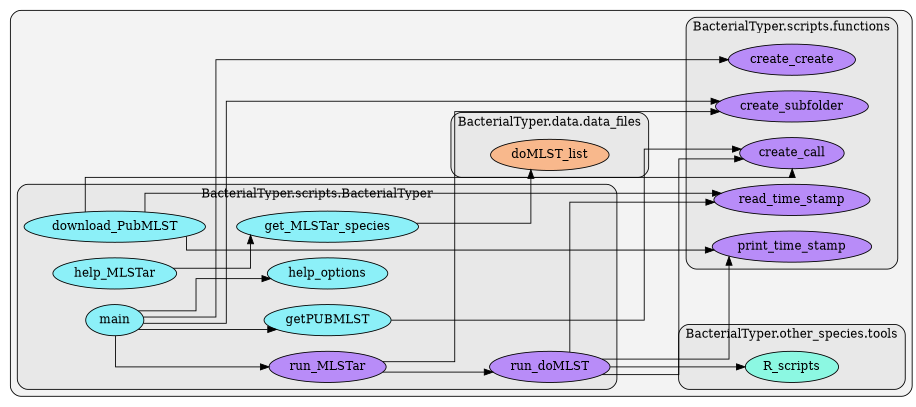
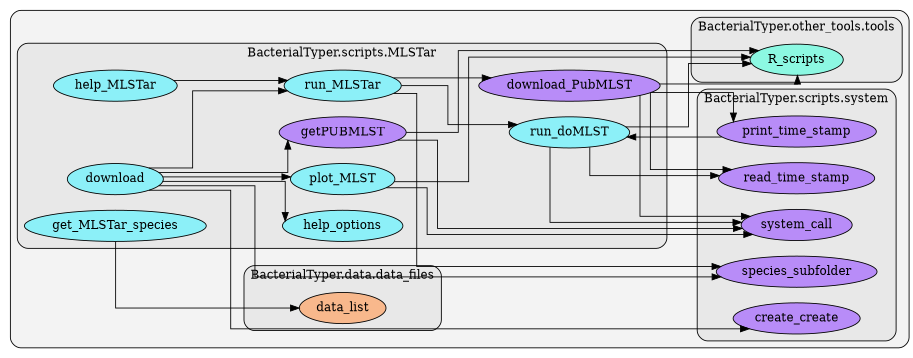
cluster "BacterialTyper.scripts.functions": label "BacterialTyper.scripts.functions" -> "BacterialTyper.scripts.system"
edge "getPUBMLST" -> "R_scripts": added
edge "run_MLSTar" -> "download_PubMLST": added
edge "download_PubMLST" -> "R_scripts": added
node "create_subfolder": label "create_subfolder" -> "species_subfolder"
node "create_call": label "create_call" -> "system_call"
node "doMLST_list": label "doMLST_list" -> "data_list"
node "plot_MLST": added
cluster "BacterialTyper.scripts.BacterialTyper": label "BacterialTyper.scripts.BacterialTyper" -> "BacterialTyper.scripts.MLSTar"
node "download_PubMLST": fillcolor #65f4ffb2 -> #a365ffb2
edge "help_MLSTar" -> "get_MLSTar_species": now "help_MLSTar" -> "run_MLSTar"
node "main": label "main" -> "download"
node "getPUBMLST": fillcolor #65f4ffb2 -> #a365ffb2
cluster "BacterialTyper.other_species.tools": label "BacterialTyper.other_species.tools" -> "BacterialTyper.other_tools.tools"
edge "run_doMLST" -> "print_time_stamp": reversed
node "run_MLSTar": fillcolor #a365ffb2 -> #65f4ffb2
node "run_doMLST": fillcolor #a365ffb2 -> #65f4ffb2
